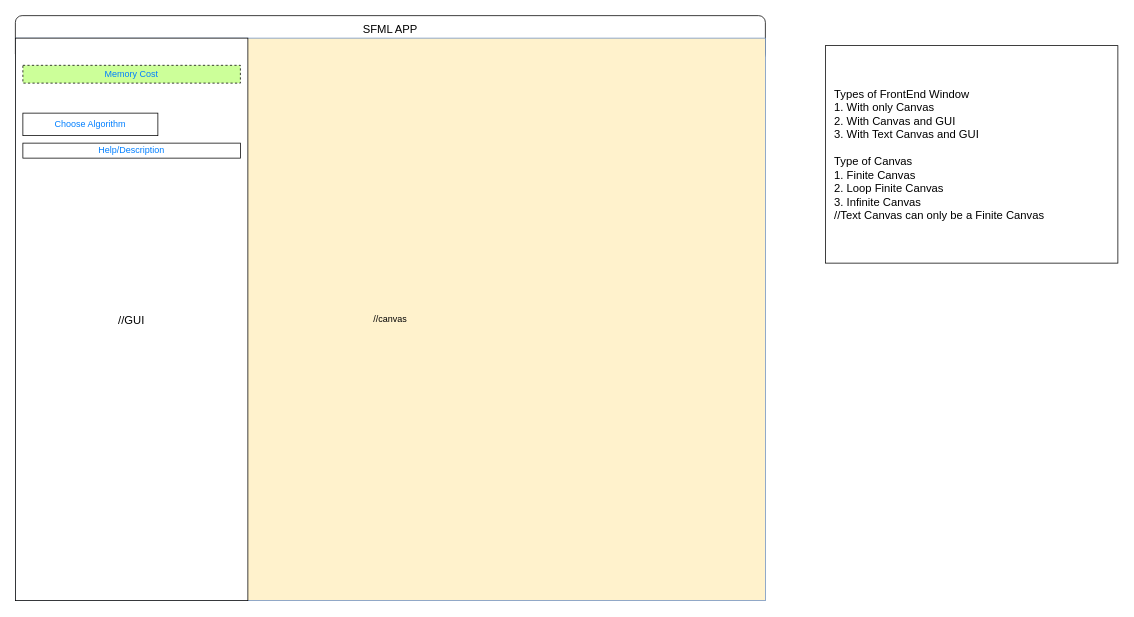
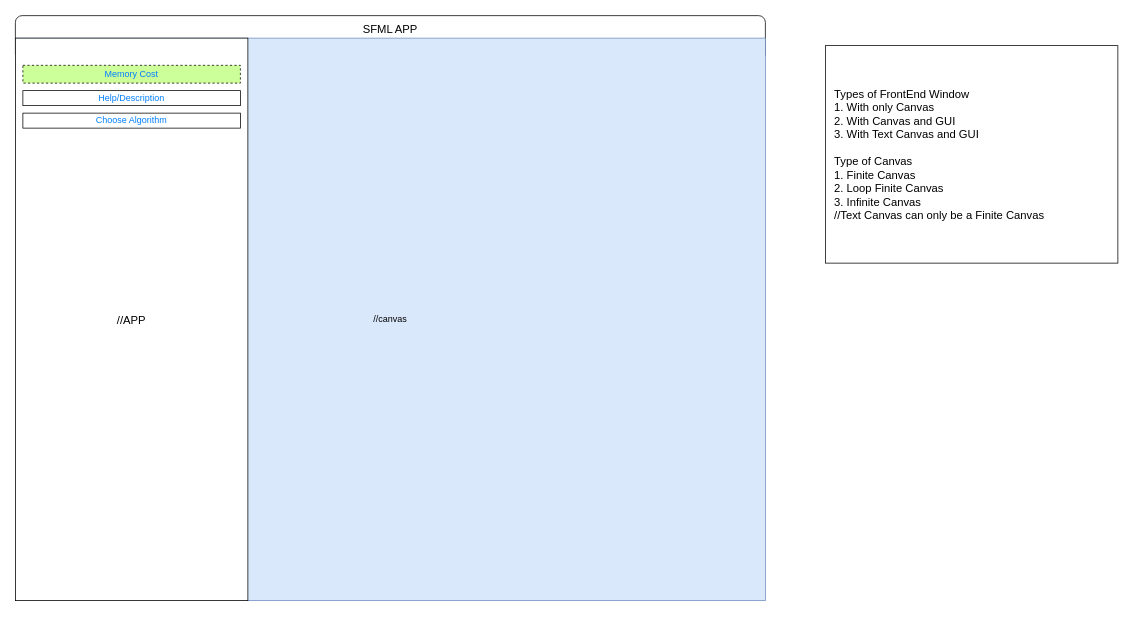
node "Choose Algorithm": size 135x23 -> 218x15
node "Help/Description": moved (132, 150) -> (132, 98)
node "//GUI": label "//GUI" -> "//APP"
node "//canvas": fillcolor #fff2cc -> #dae8fc
